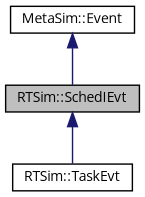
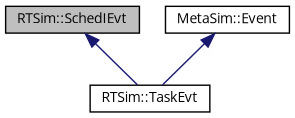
edge "RTSim::SchedIEvt" -> "MetaSim::Event": now "RTSim::TaskEvt" -> "MetaSim::Event"
